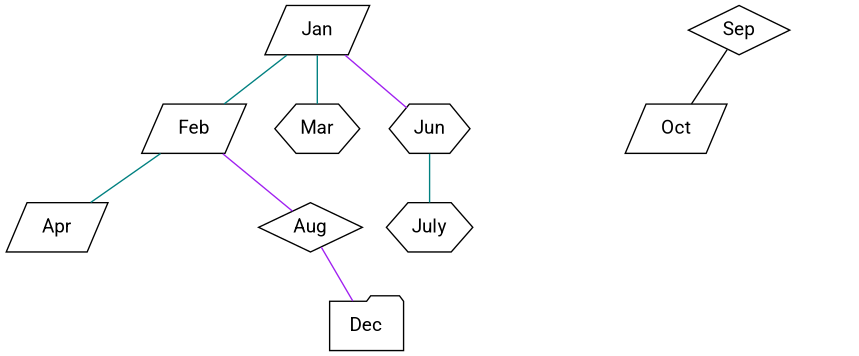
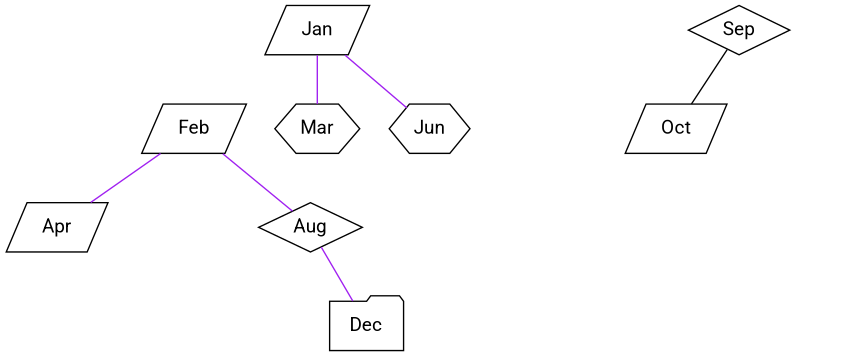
edge "Jan" -- "Feb": removed
edge "Jan" -- "Mar": color teal -> purple
edge "Feb" -- "Apr": color teal -> purple
node "July": removed
